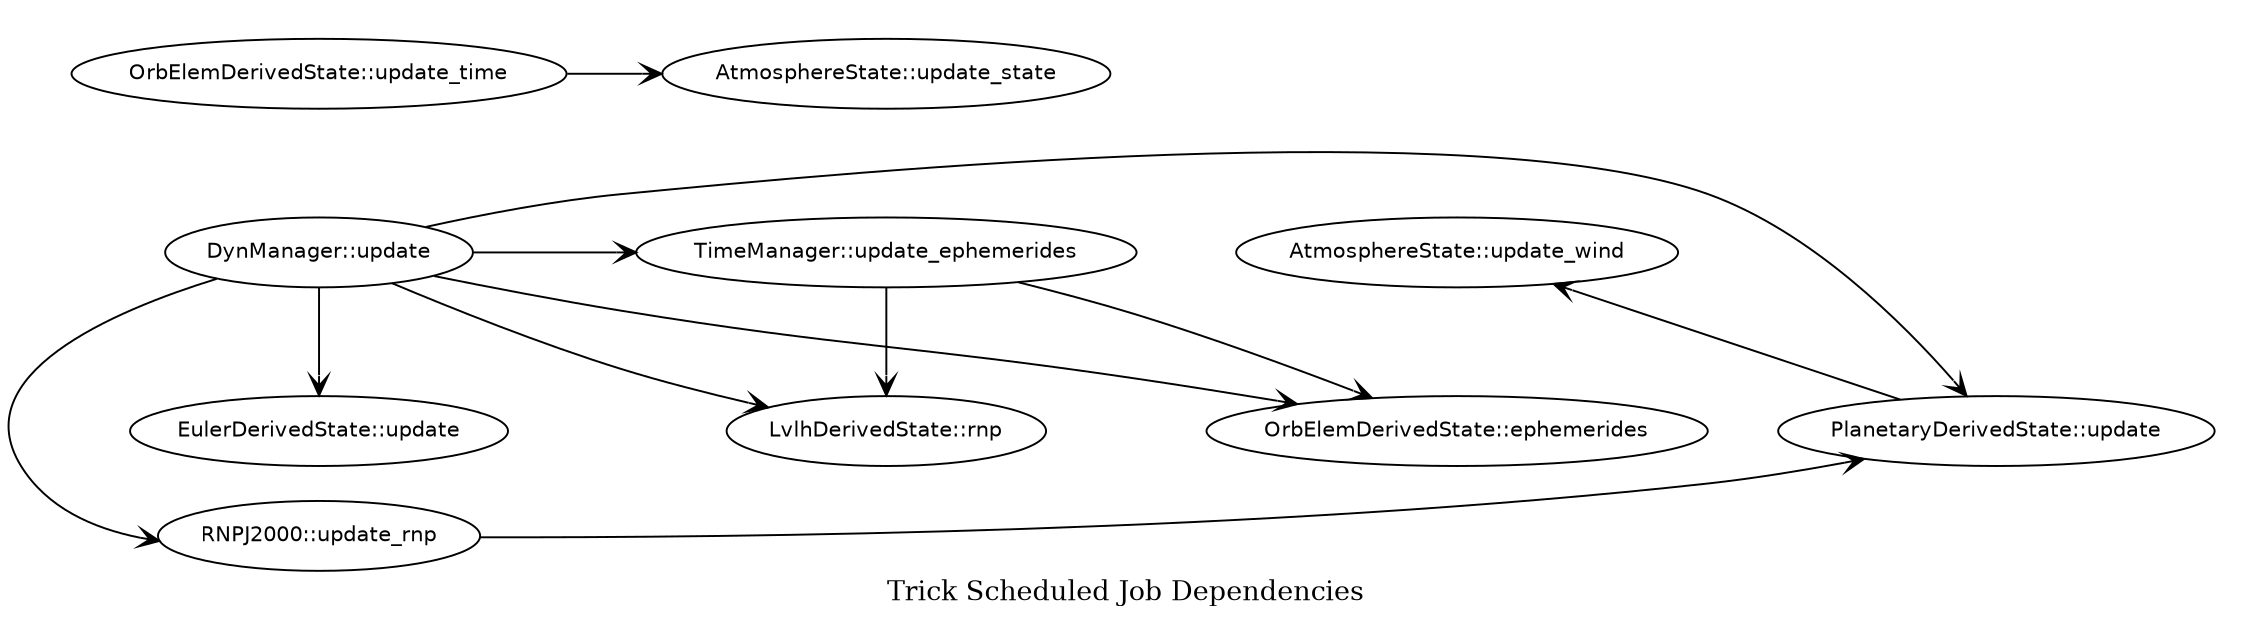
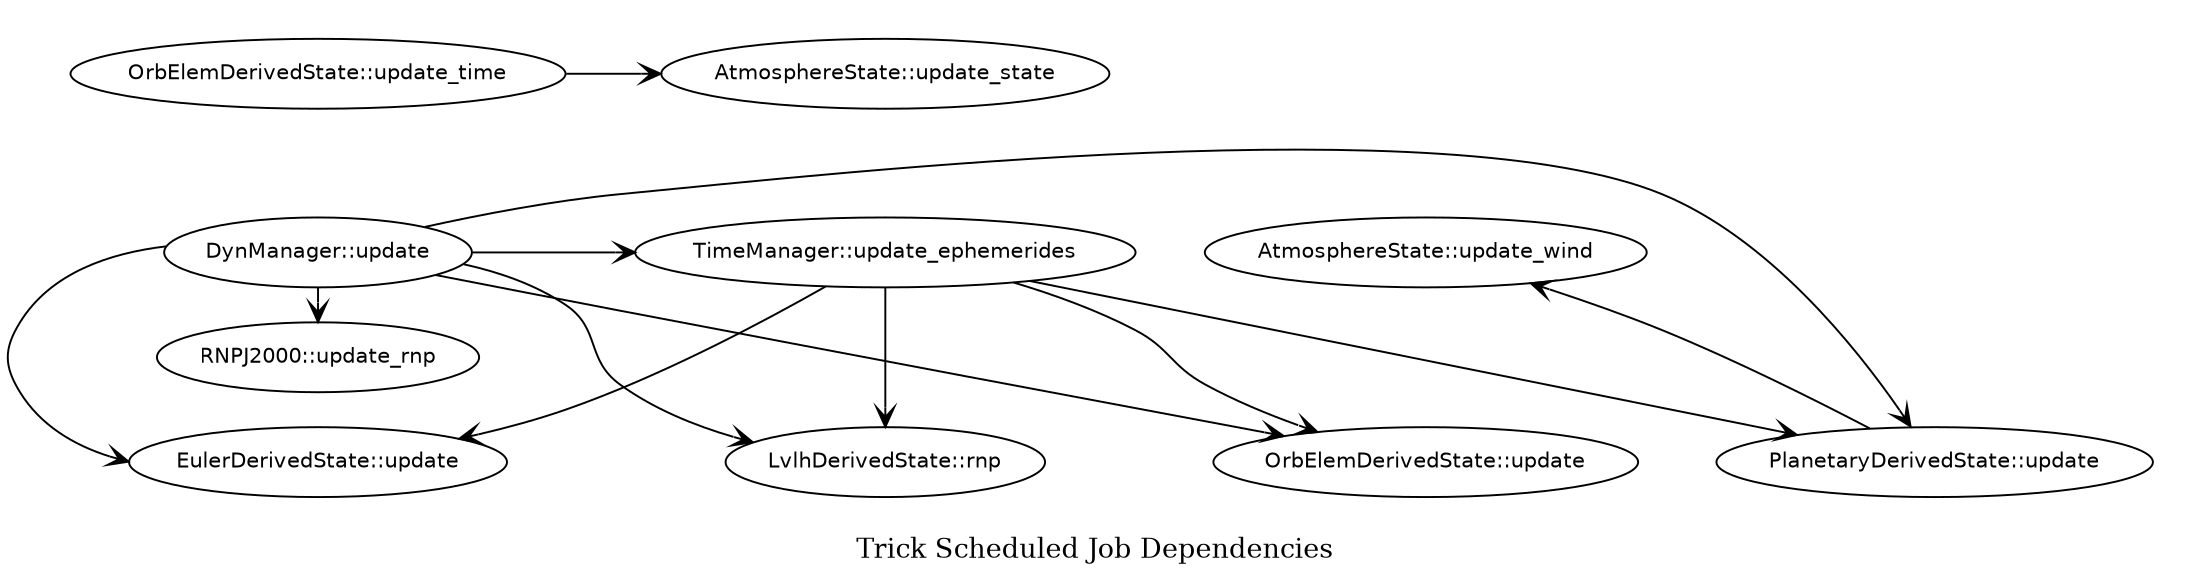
edge "TimeManager::update_ephemerides" -> "EulerDerivedState::update": added
node "OrbElemDerivedState::ephemerides": label "OrbElemDerivedState::ephemerides" -> "OrbElemDerivedState::update"
edge "RNPJ2000::update_rnp" -> "PlanetaryDerivedState::update": now "TimeManager::update_ephemerides" -> "PlanetaryDerivedState::update"
